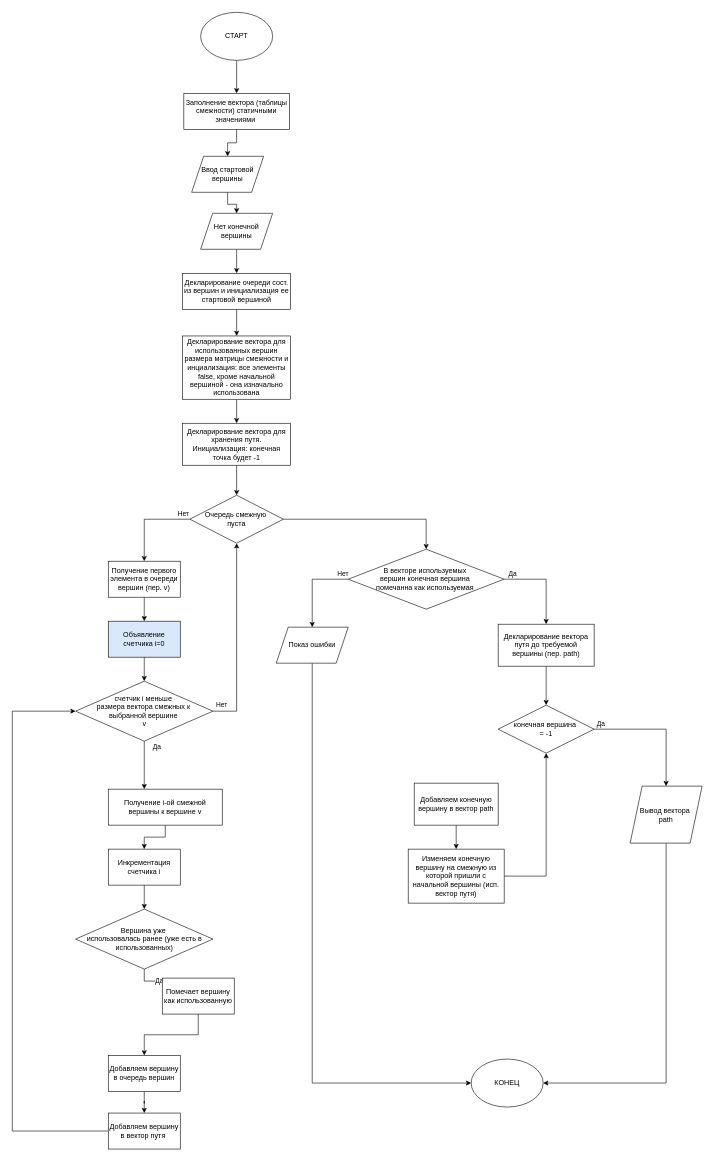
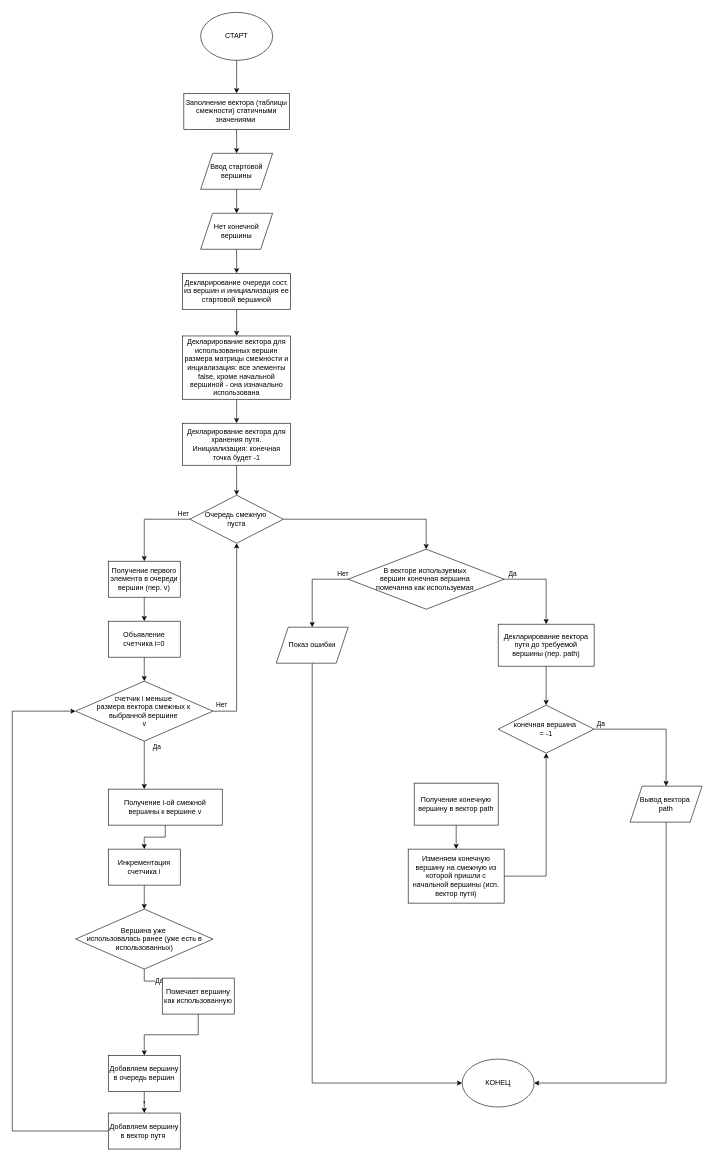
node "Ввод стартовой вершины": moved (228, 174) -> (237, 171)
node "Объявление счетчика i=0": fillcolor #dae8fc -> #ffffff
node "Добавляем конечную вершину в вектор path": label "Добавляем конечную вершину в вектор path" -> "Получение конечную вершину в вектор path"
node "Вывод вектора path": size 72x57 -> 72x36
node "КОНЕЦ": moved (507, 1083) -> (498, 1083)
